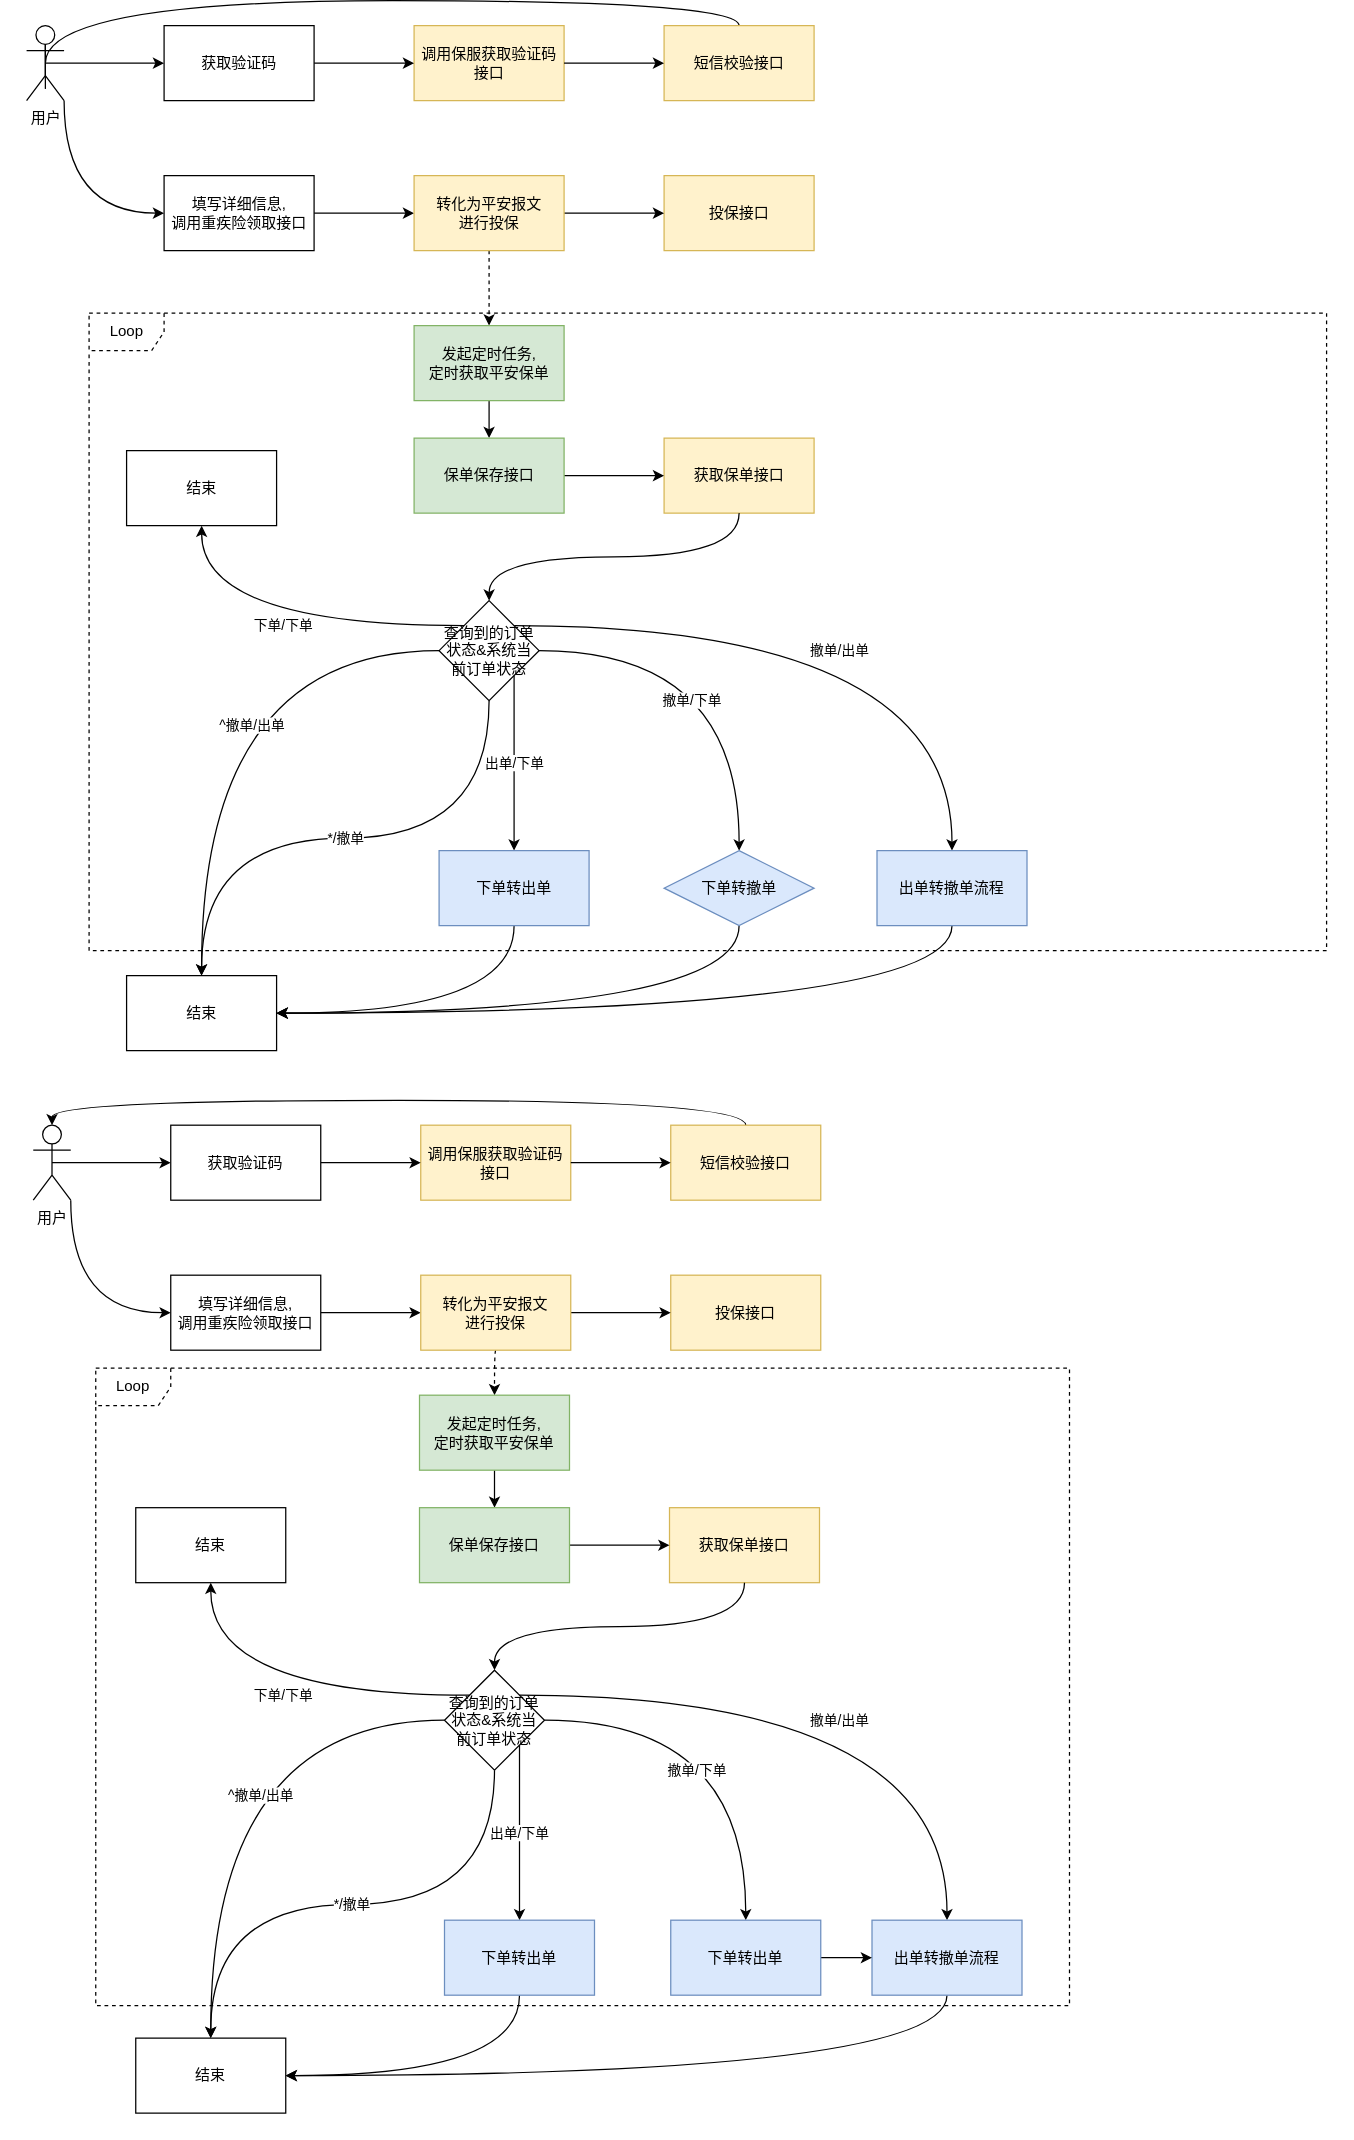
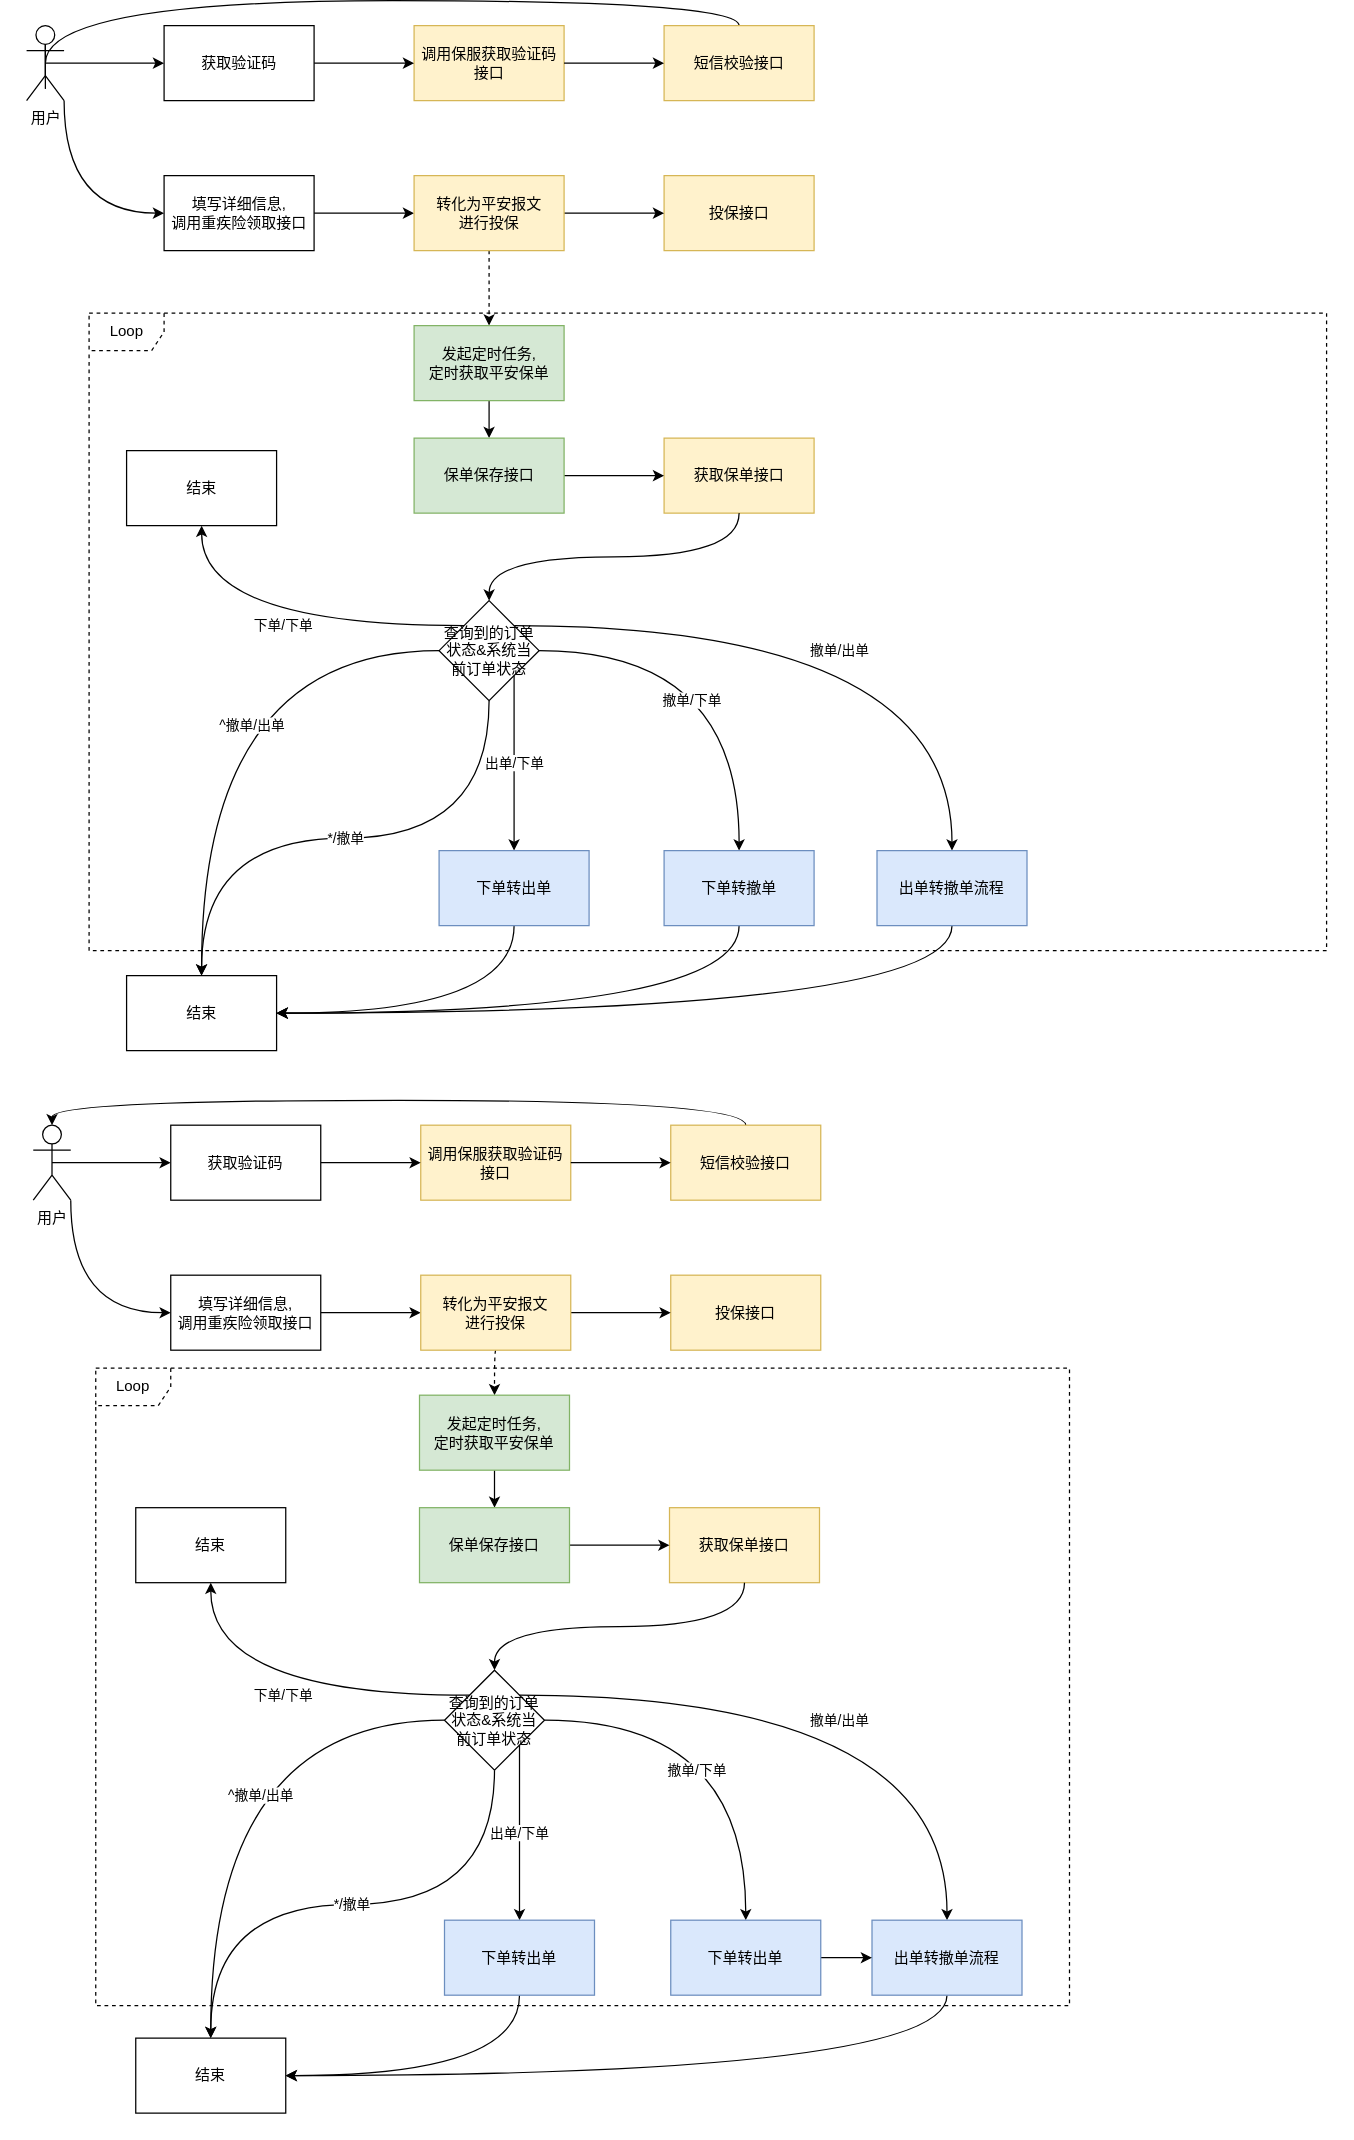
node "下单转撤单": shape diamond -> rectangle
